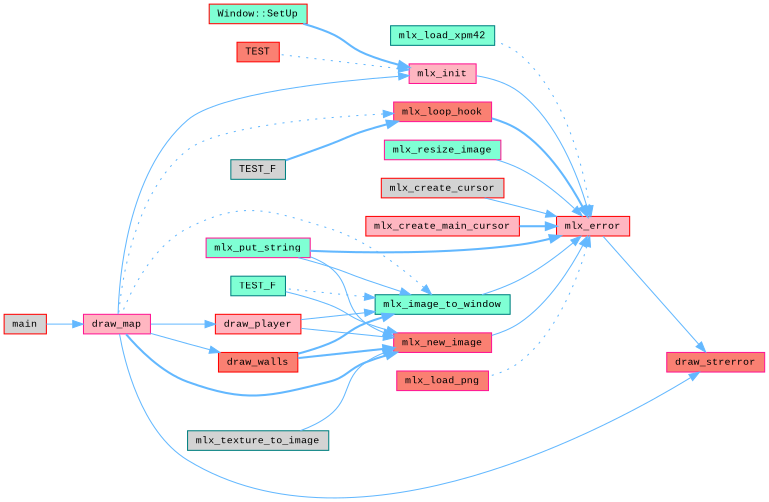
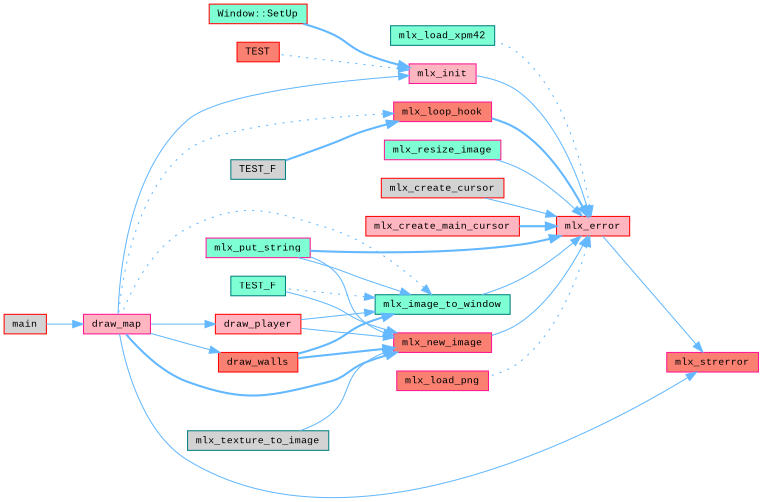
node "draw_strerror": label "draw_strerror" -> "mlx_strerror"
